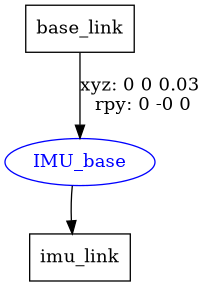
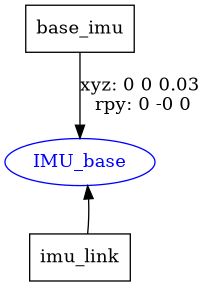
node "base_link": label "base_link" -> "base_imu"
edge "IMU_base" -> "imu_link": reversed
